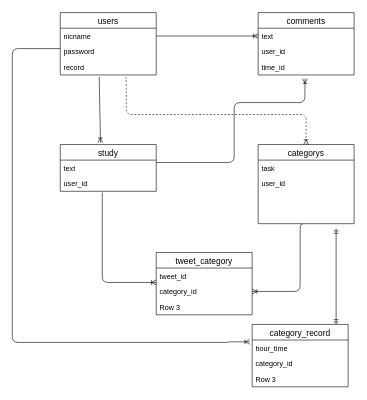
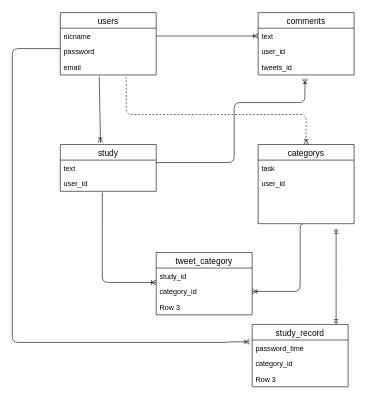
node "record": label "record" -> "email"
node "time_id": label "time_id" -> "tweets_id"
node "tweet_id": label "tweet_id" -> "study_id"
node "category_record": label "category_record" -> "study_record"
node "hour_time": label "hour_time" -> "password_time"
